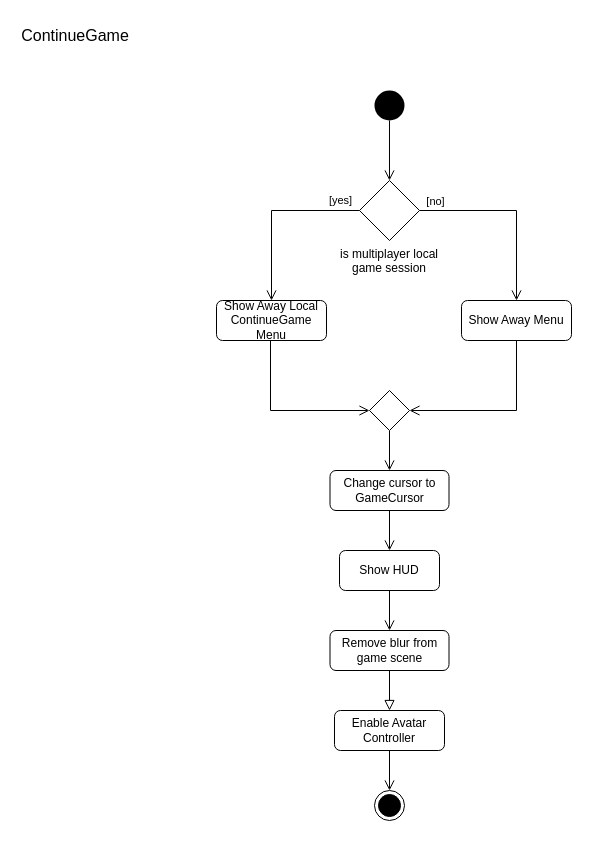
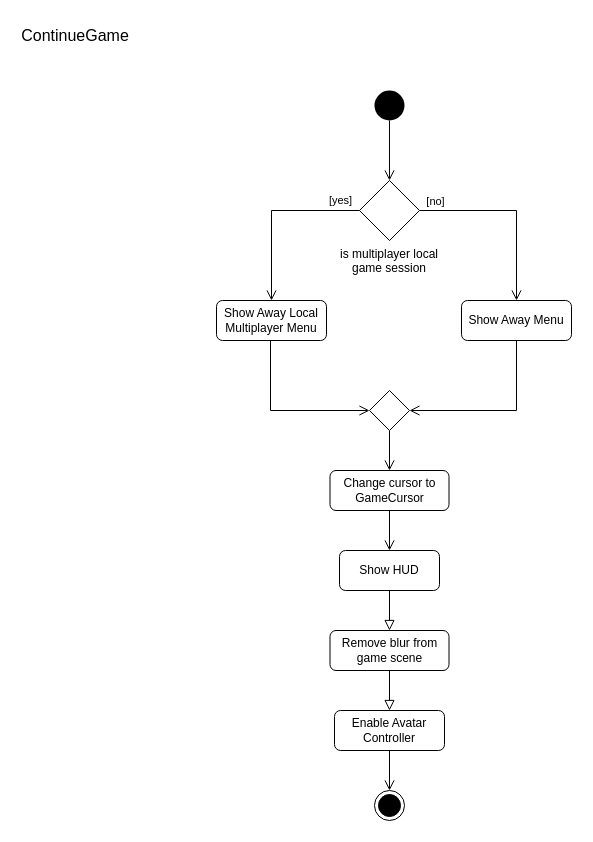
node "Show Away Local ContinueGame Menu": label "Show Away Local ContinueGame Menu" -> "Show Away Local Multiplayer Menu"
edge "Show HUD" -> "Remove blur from game scene": arrowhead open -> block
